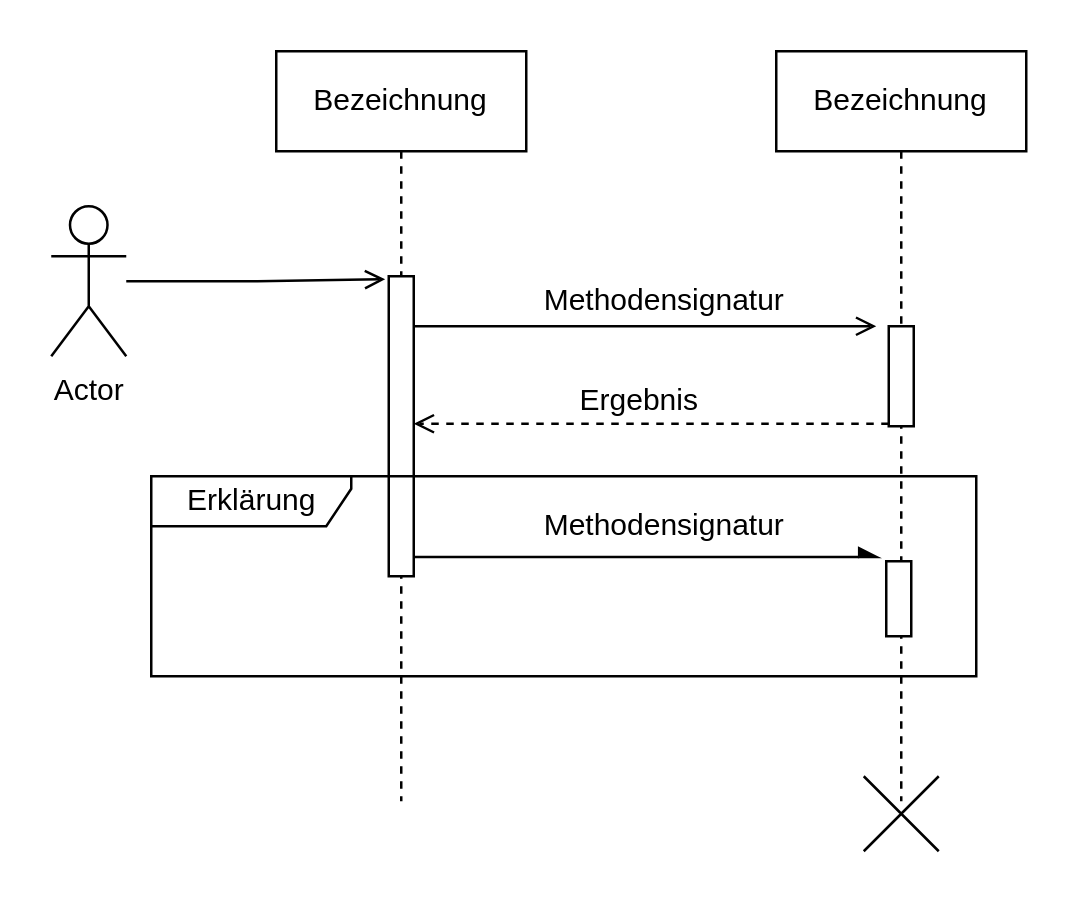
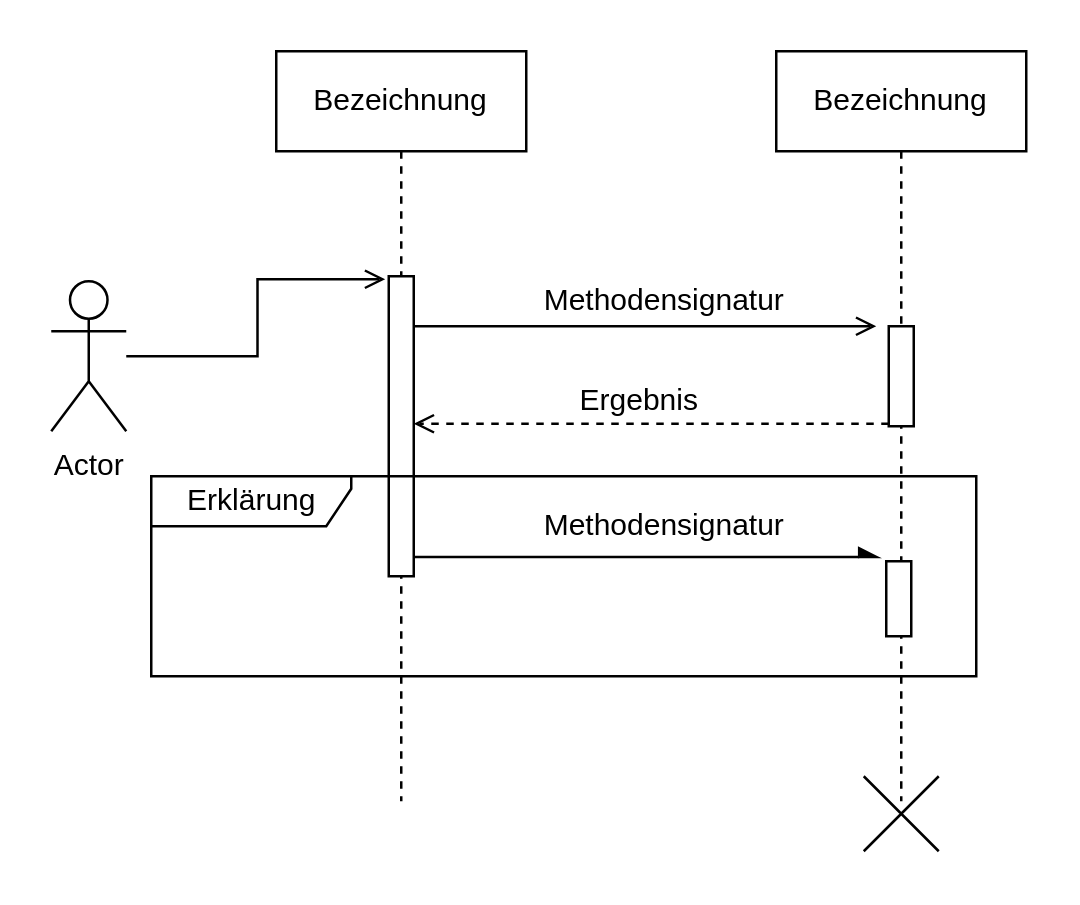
node "Actor": moved (89, 281) -> (89, 356)
